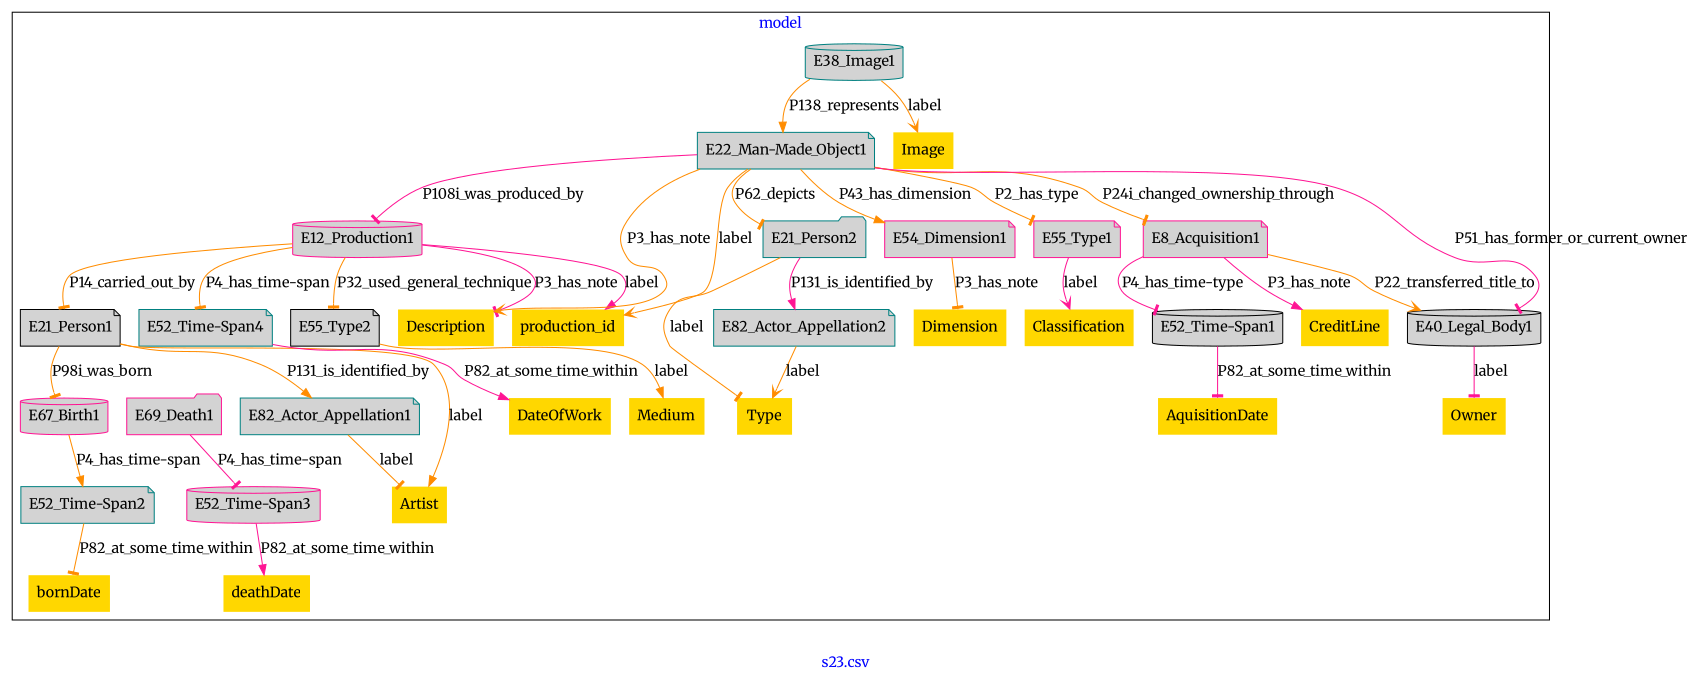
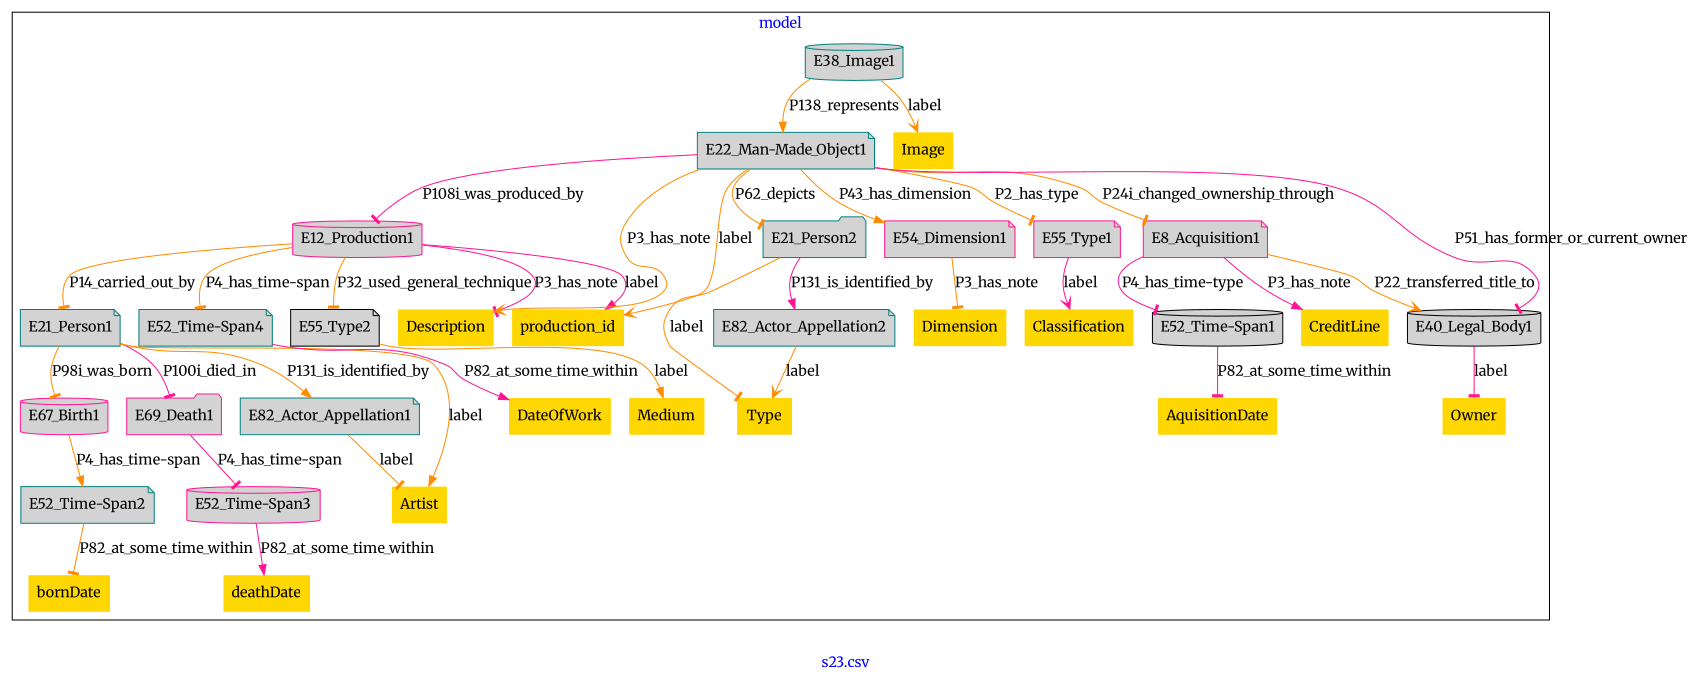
node "E21_Person1": color black -> teal
edge "E21_Person1" -> "E69_Death1": added, label "P100i_died_in"
